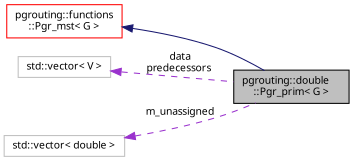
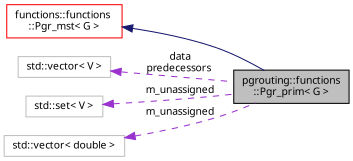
node "pgrouting::functions ::Pgr_mst< G >": label "pgrouting::functions ::Pgr_mst< G >" -> "functions::functions ::Pgr_mst< G >"
node "pgrouting::double ::Pgr_prim< G >": label "pgrouting::double ::Pgr_prim< G >" -> "pgrouting::functions ::Pgr_prim< G >"
node "std::set< V >": added
